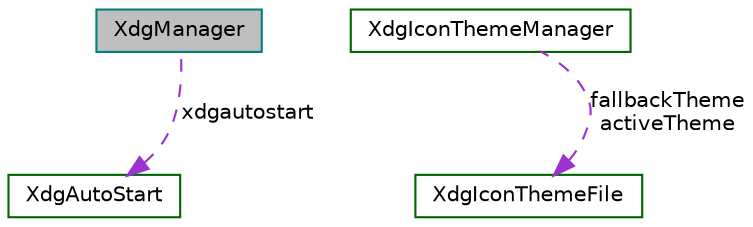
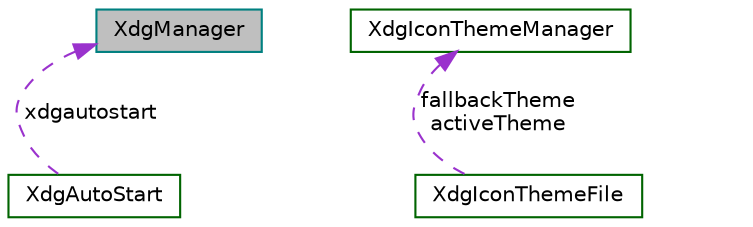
edge "XdgIconThemeManager" -> "XdgIconThemeFile": reversed
edge "XdgManager" -> "XdgAutoStart": reversed
